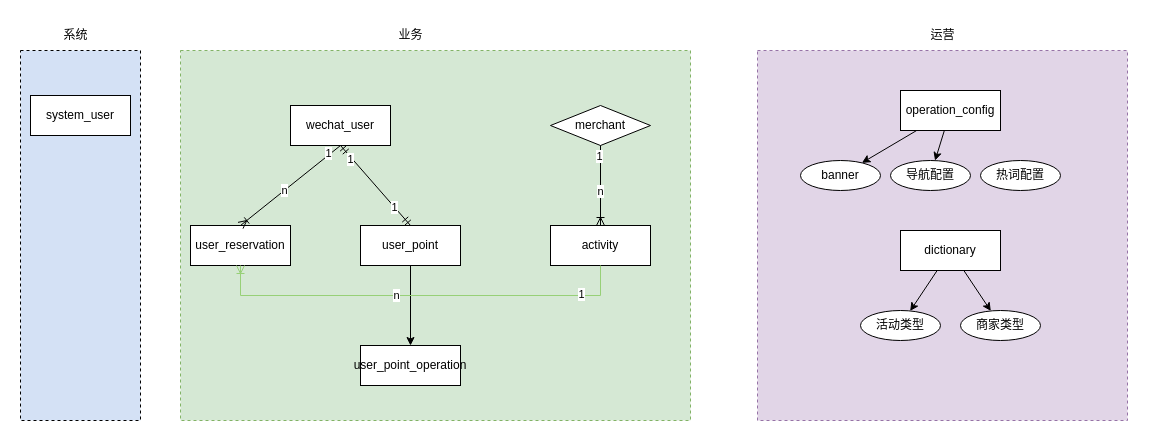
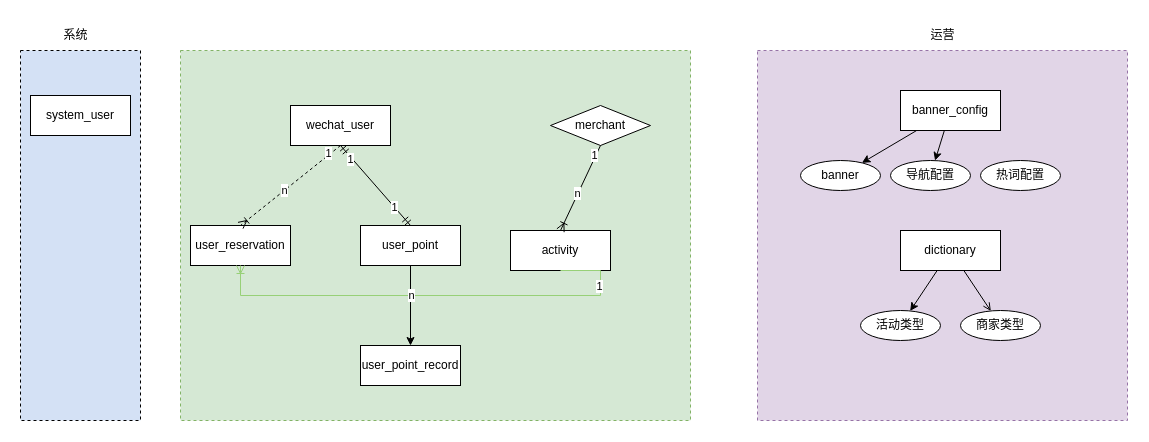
node "业务": removed
node "operation_config": label "operation_config" -> "banner_config"
edge "wechat_user" -> "user_reservation": style solid -> dashed
node "activity": moved (601, 246) -> (561, 251)
edge "dictionary" -> "商家类型": arrowhead classic -> open
node "user_point_operation": label "user_point_operation" -> "user_point_record"
